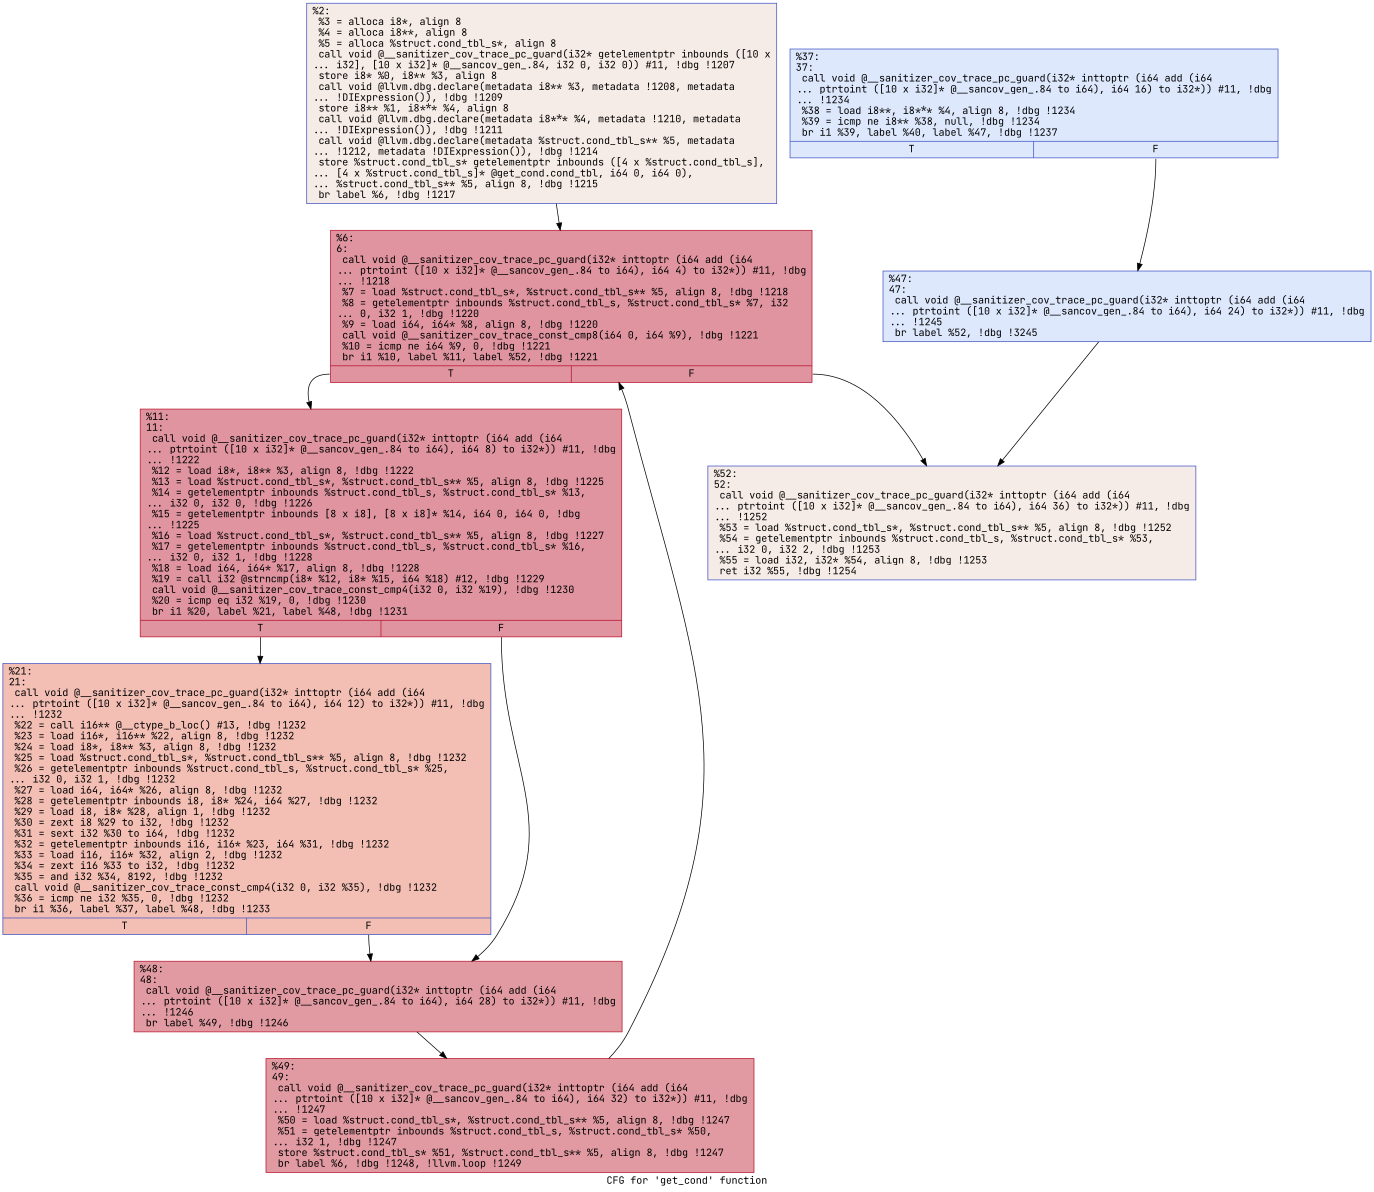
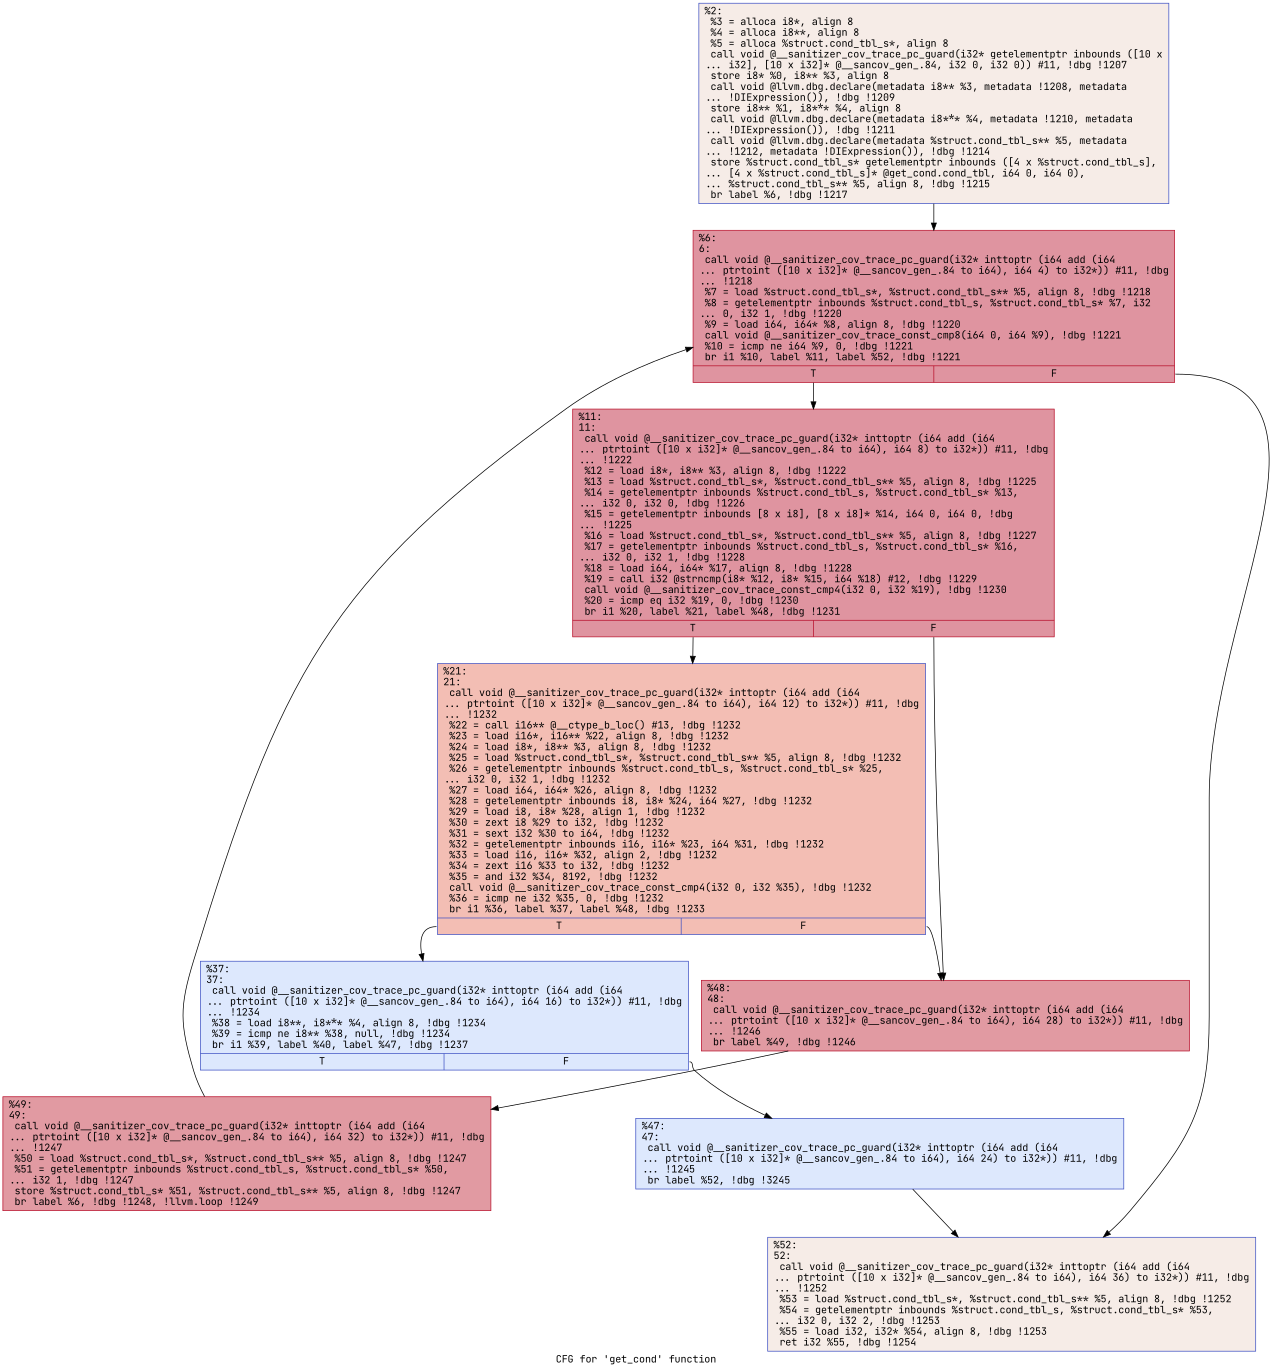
edge "%21:" -> "%37:": added
